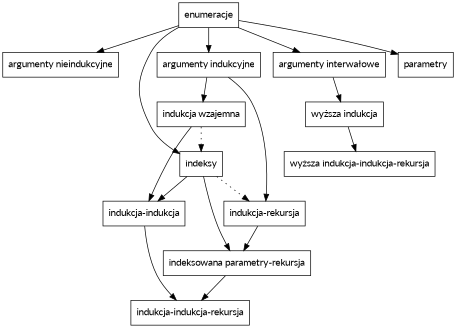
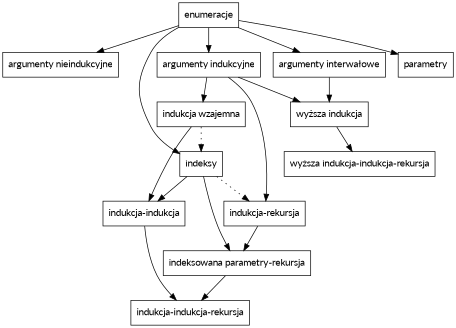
edge "argumenty indukcyjne" -> "wyższa indukcja": added
